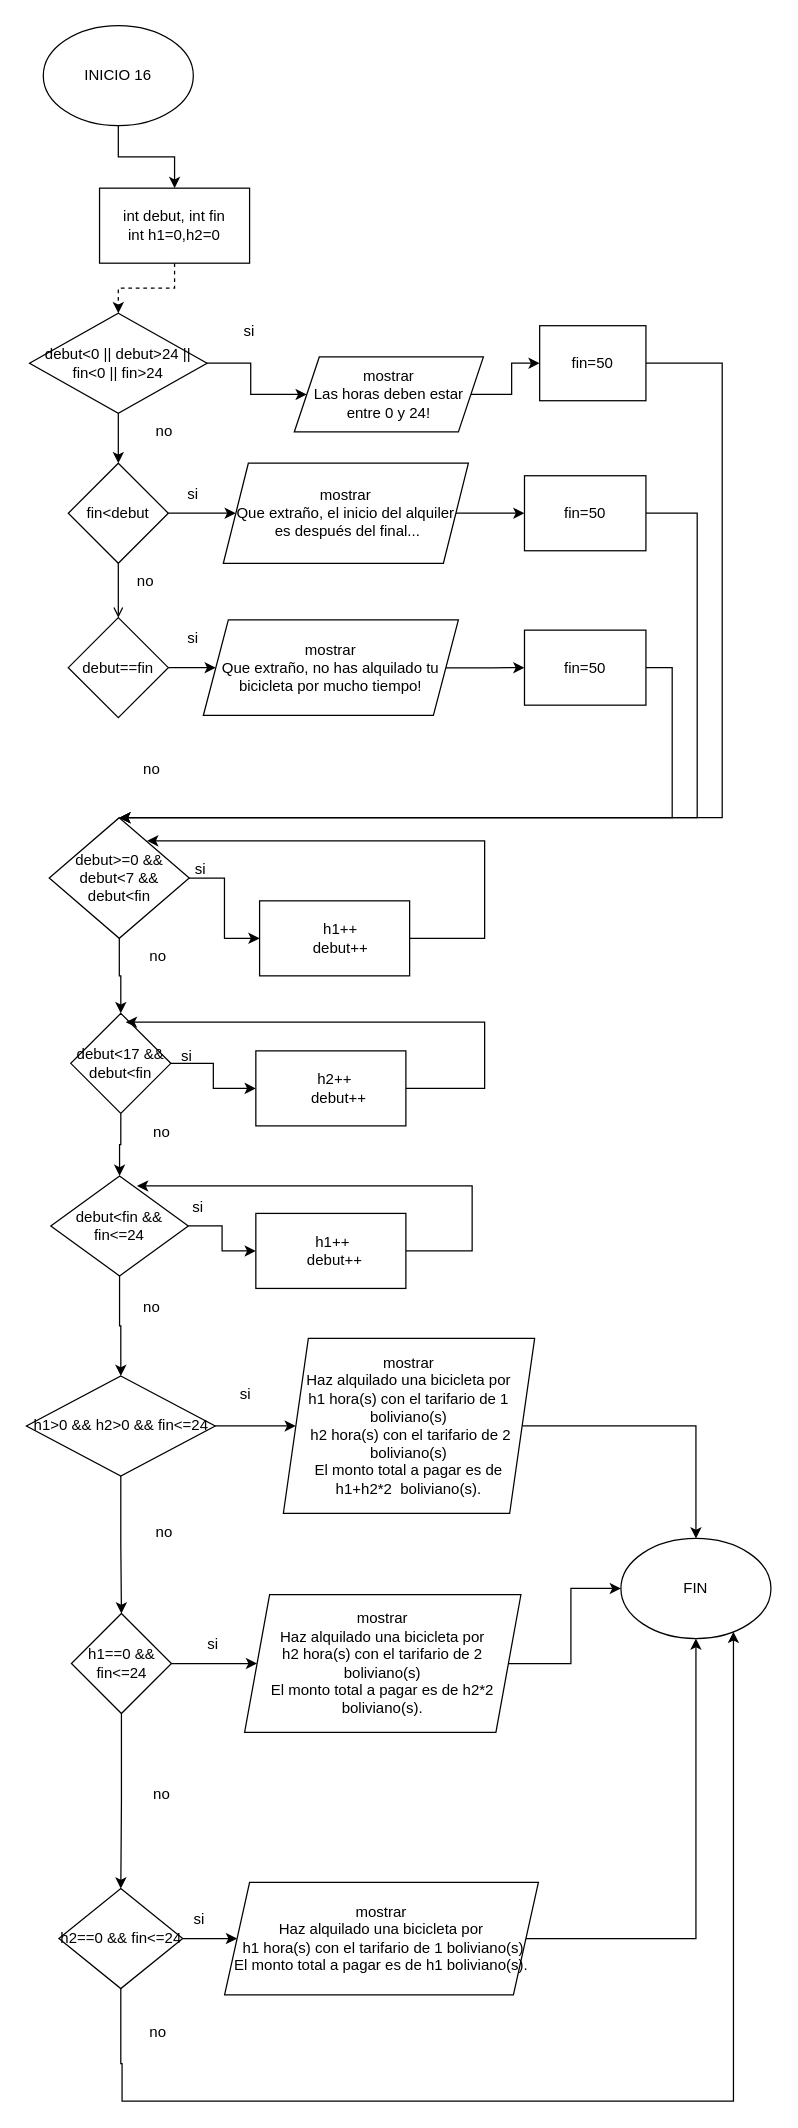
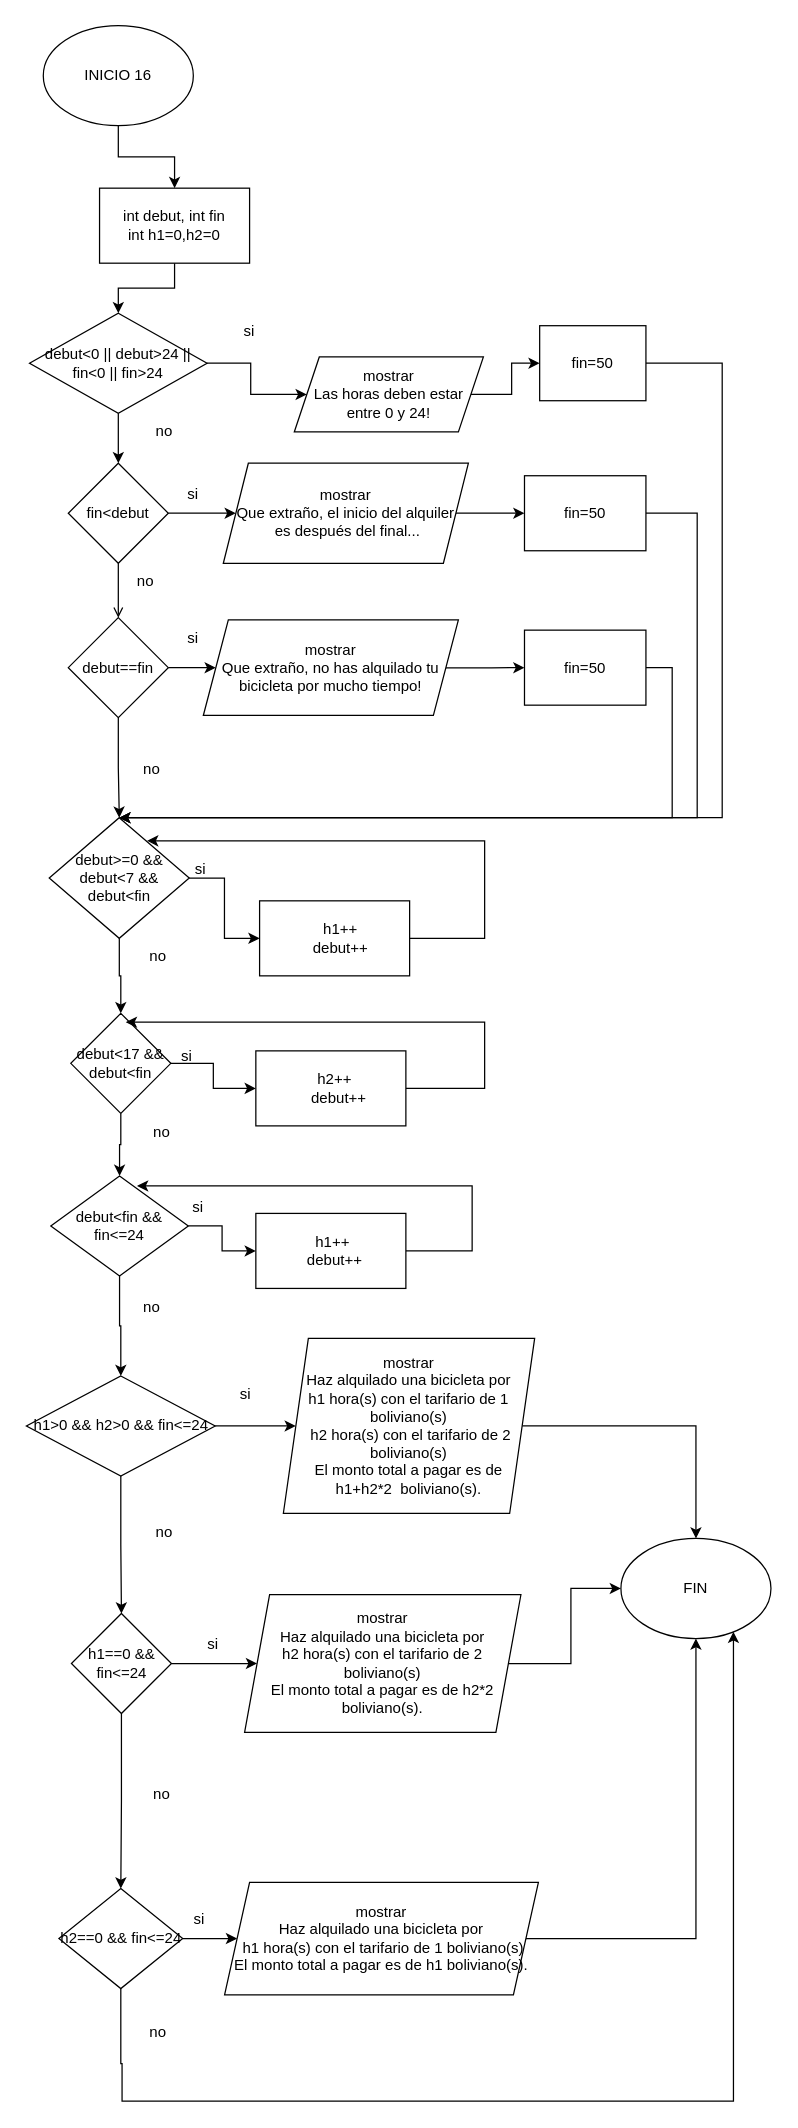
edge "int debut, int fin int h1=0,h2=0" -> "debut<0 || debut>24 || fin<0 || fin>24": style dashed -> solid
edge "debut==fin" -> "debut>=0 && debut<7 && debut<fin": added
